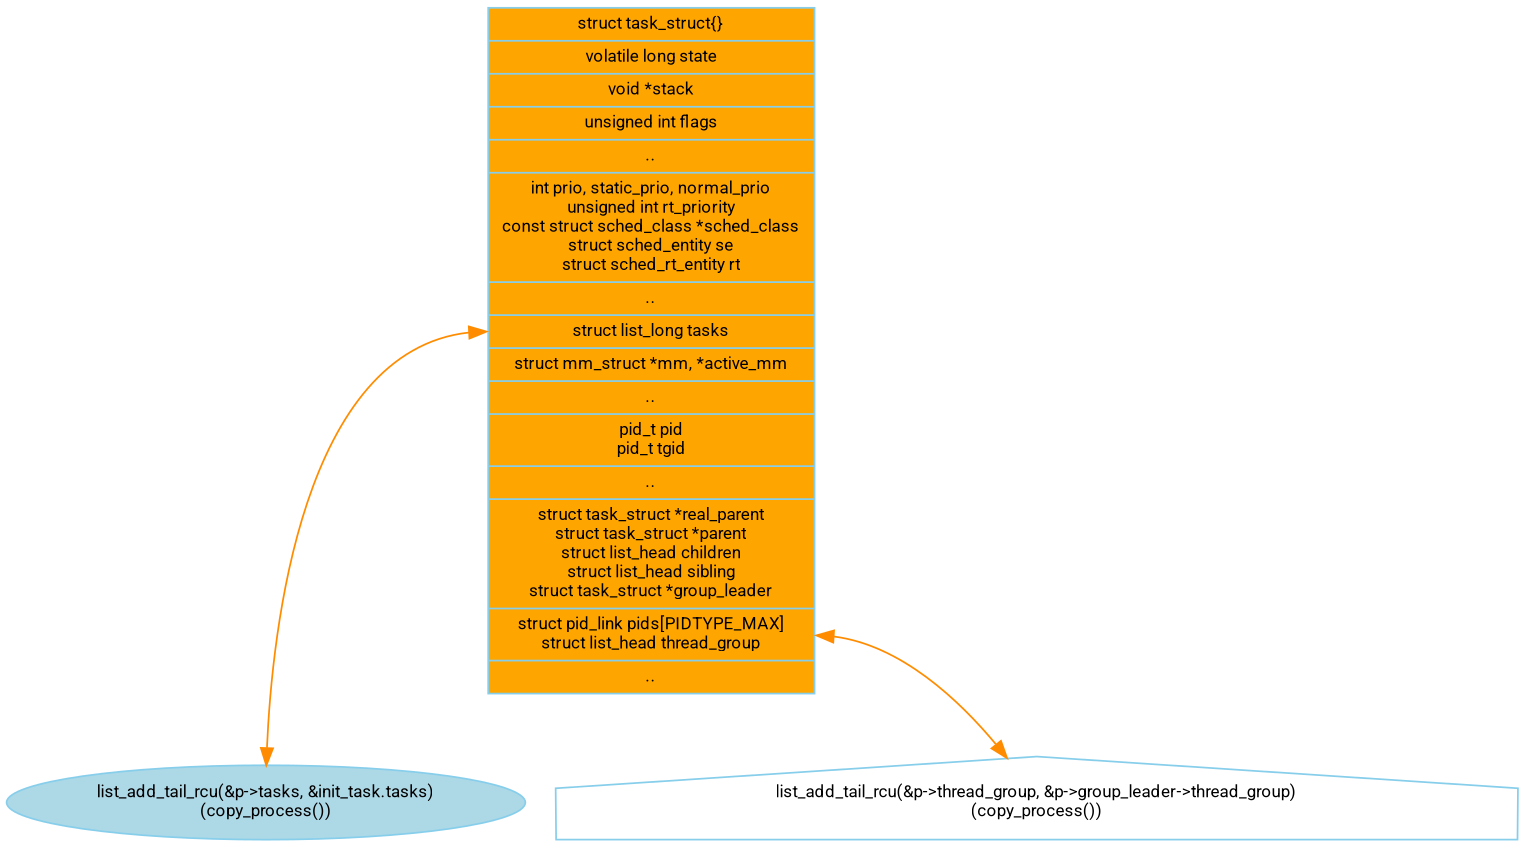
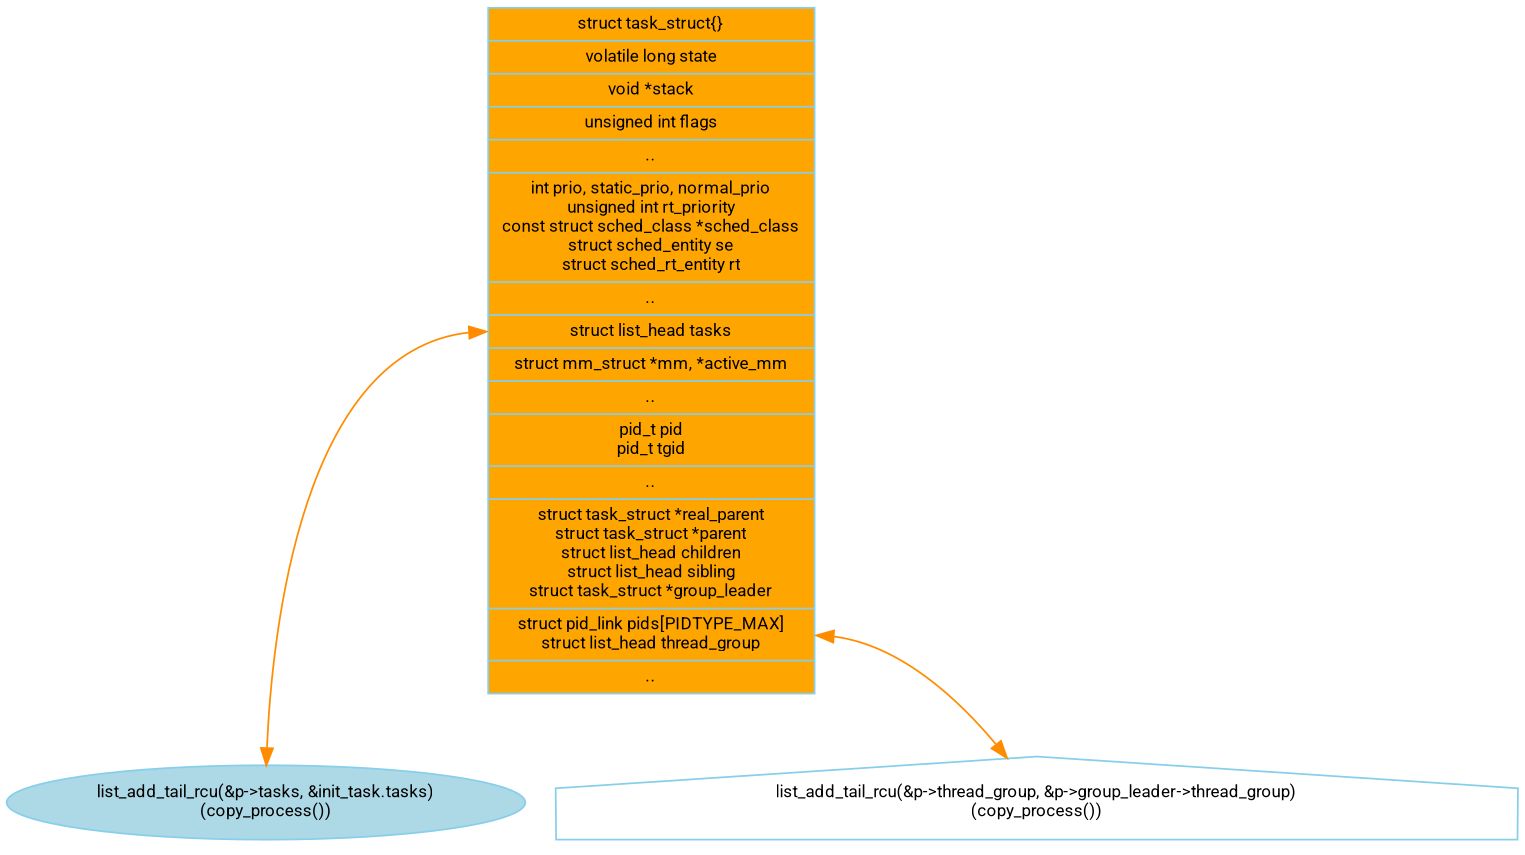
node "struct task_struct{}": text "struct list_long tasks" -> "struct list_head tasks"
